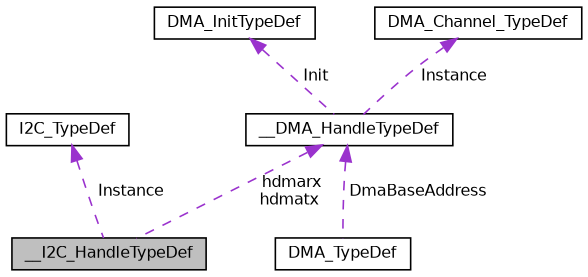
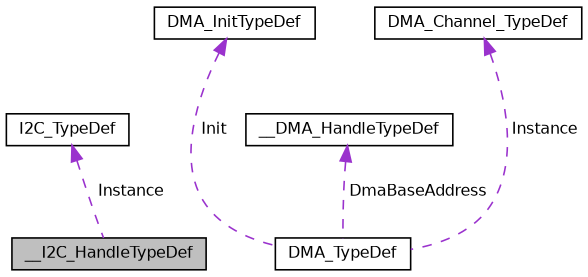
edge "__DMA_HandleTypeDef" -> "DMA_Channel_TypeDef": now "DMA_TypeDef" -> "DMA_Channel_TypeDef"
edge "__DMA_HandleTypeDef" -> "DMA_InitTypeDef": now "DMA_TypeDef" -> "DMA_InitTypeDef"
edge "__I2C_HandleTypeDef" -> "__DMA_HandleTypeDef": removed, label "hdmarx hdmatx"
